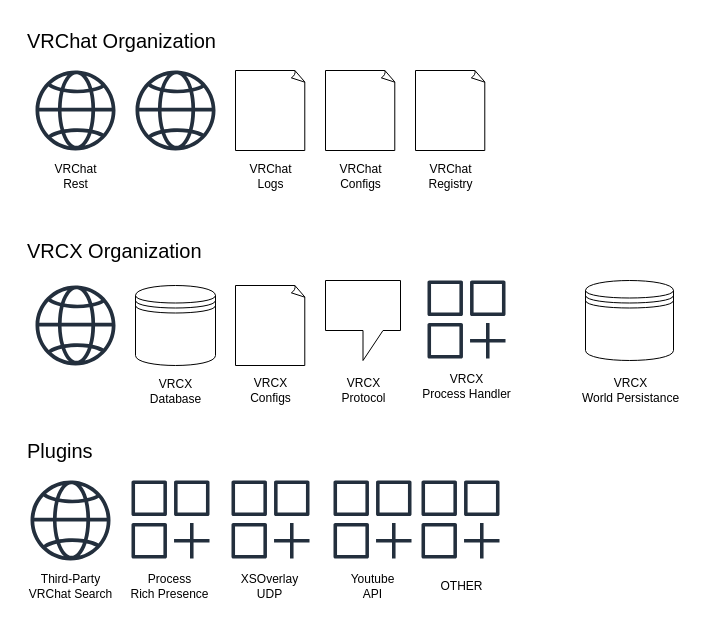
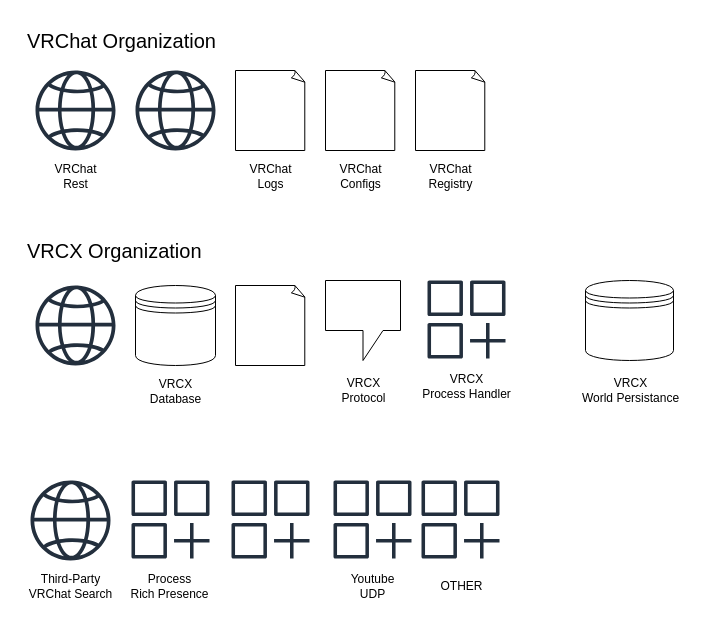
node "VRCX Configs": removed
node "Plugins": removed
node "XSOverlay UDP": removed
node "Youtube API": label "Youtube API" -> "Youtube UDP"
